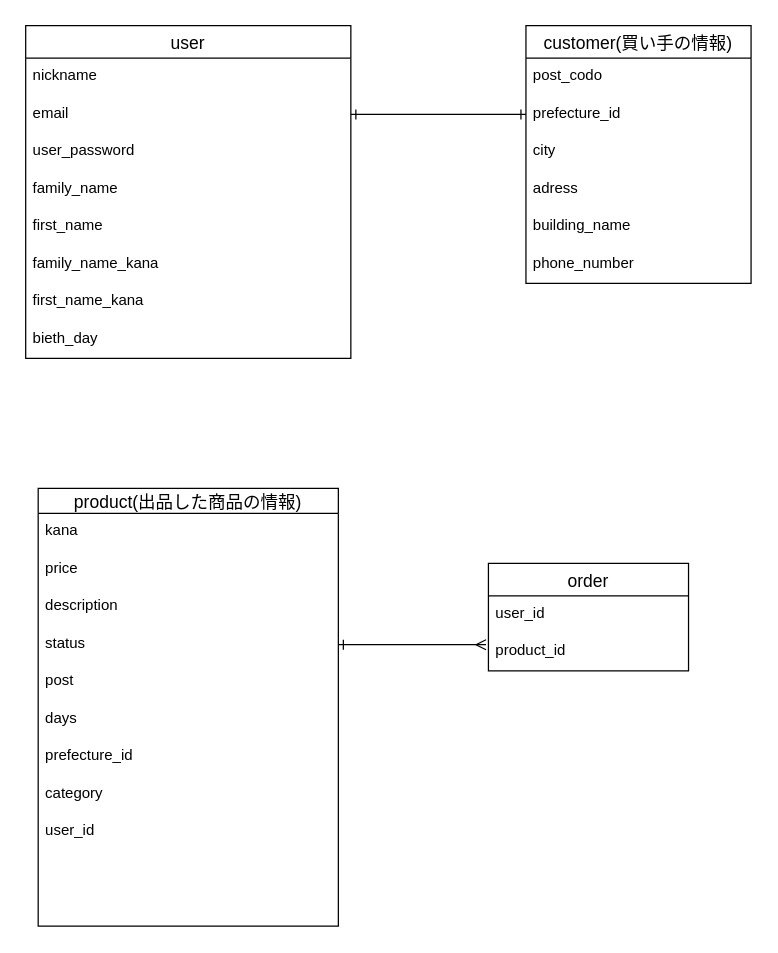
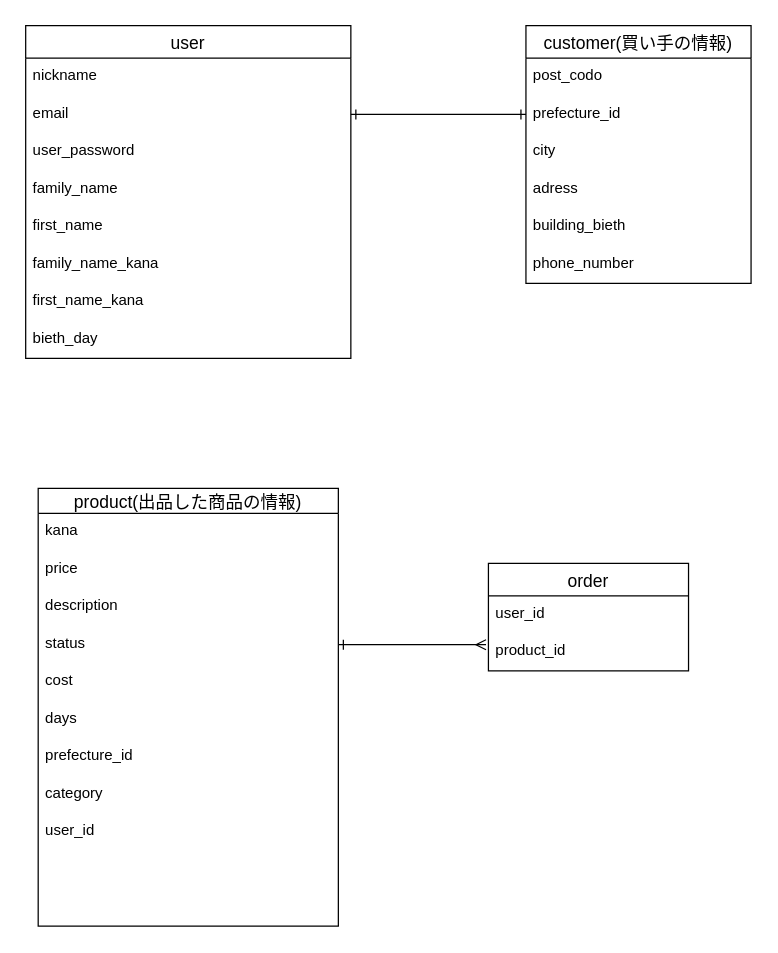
node "building_name": label "building_name" -> "building_bieth"
node "post": label "post" -> "cost"
